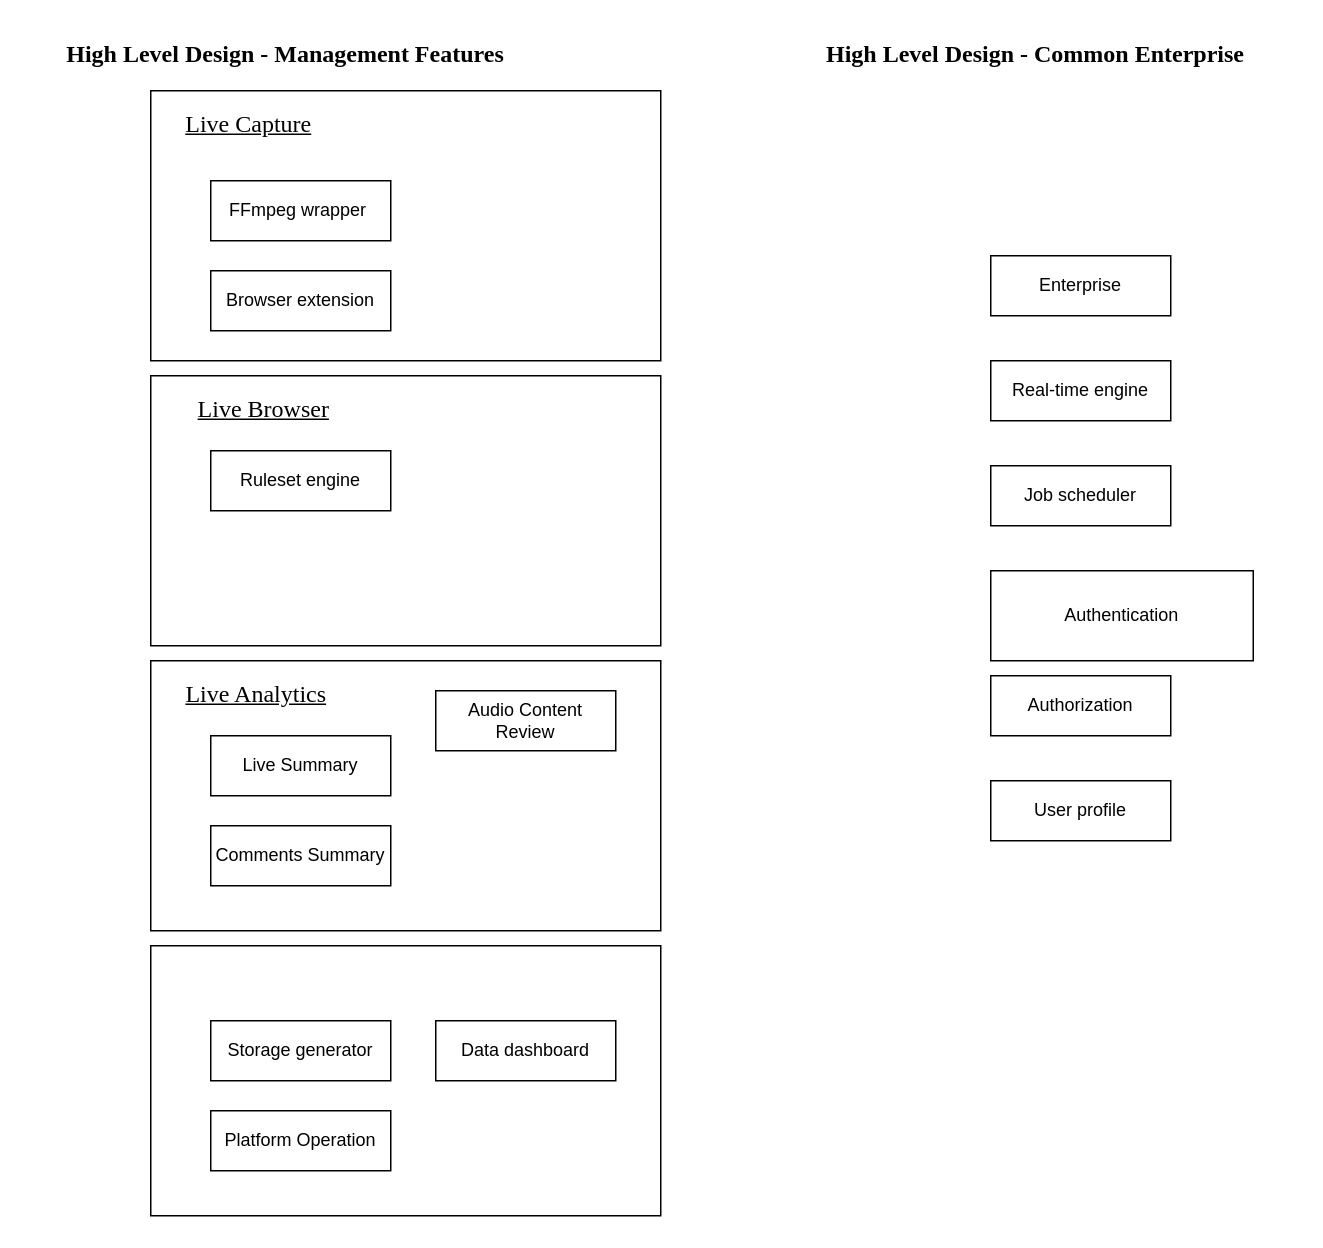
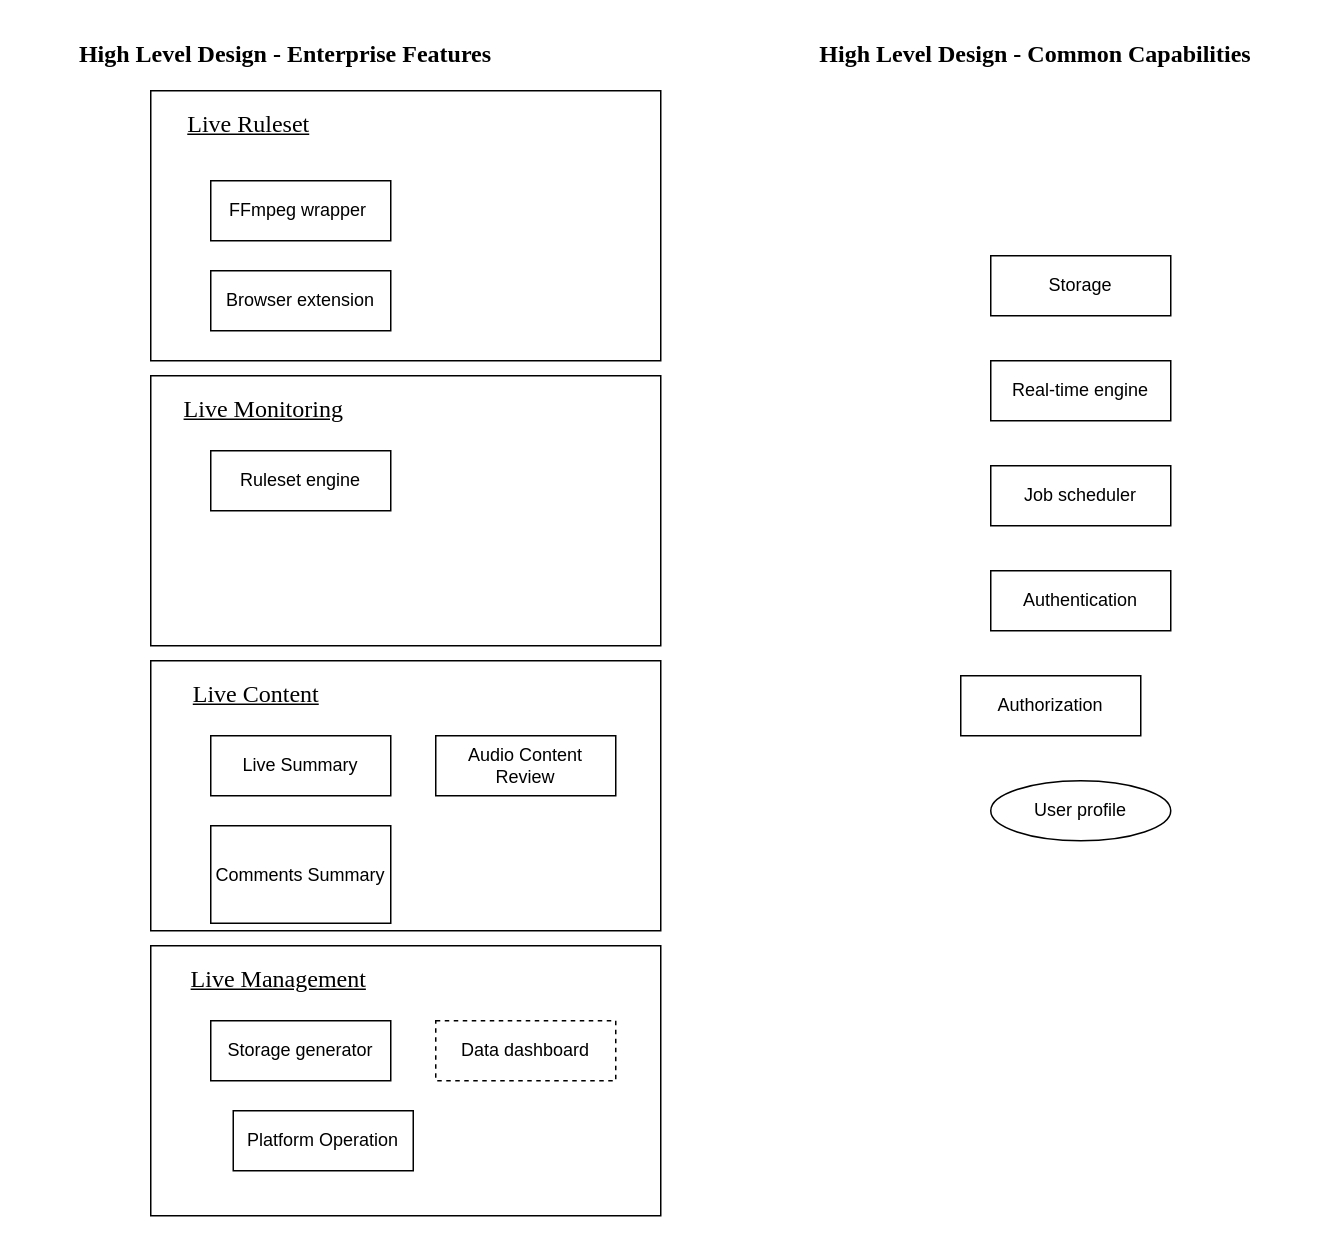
node "High Level Design - Management Features": label "High Level Design - Management Features" -> "High Level Design - Enterprise Features"
node "High Level Design - Common Enterprise": label "High Level Design - Common Enterprise" -> "High Level Design - Common Capabilities"
node "Live Capture": label "Live Capture" -> "Live Ruleset"
node "Enterprise": label "Enterprise" -> "Storage"
node "Live Browser": label "Live Browser" -> "Live Monitoring"
node "Authentication": size 263x90 -> 180x60
node "Live Analytics": label "Live Analytics" -> "Live Content"
node "Authorization": moved (1081, 706) -> (1051, 706)
node "Audio Content Review": moved (526, 721) -> (526, 766)
node "User profile": shape rectangle -> ellipse
node "Comments Summary": size 180x60 -> 180x98
node "Live Management": added
node "Data dashboard": style solid -> dashed
node "Platform Operation": moved (301, 1141) -> (323, 1141)
